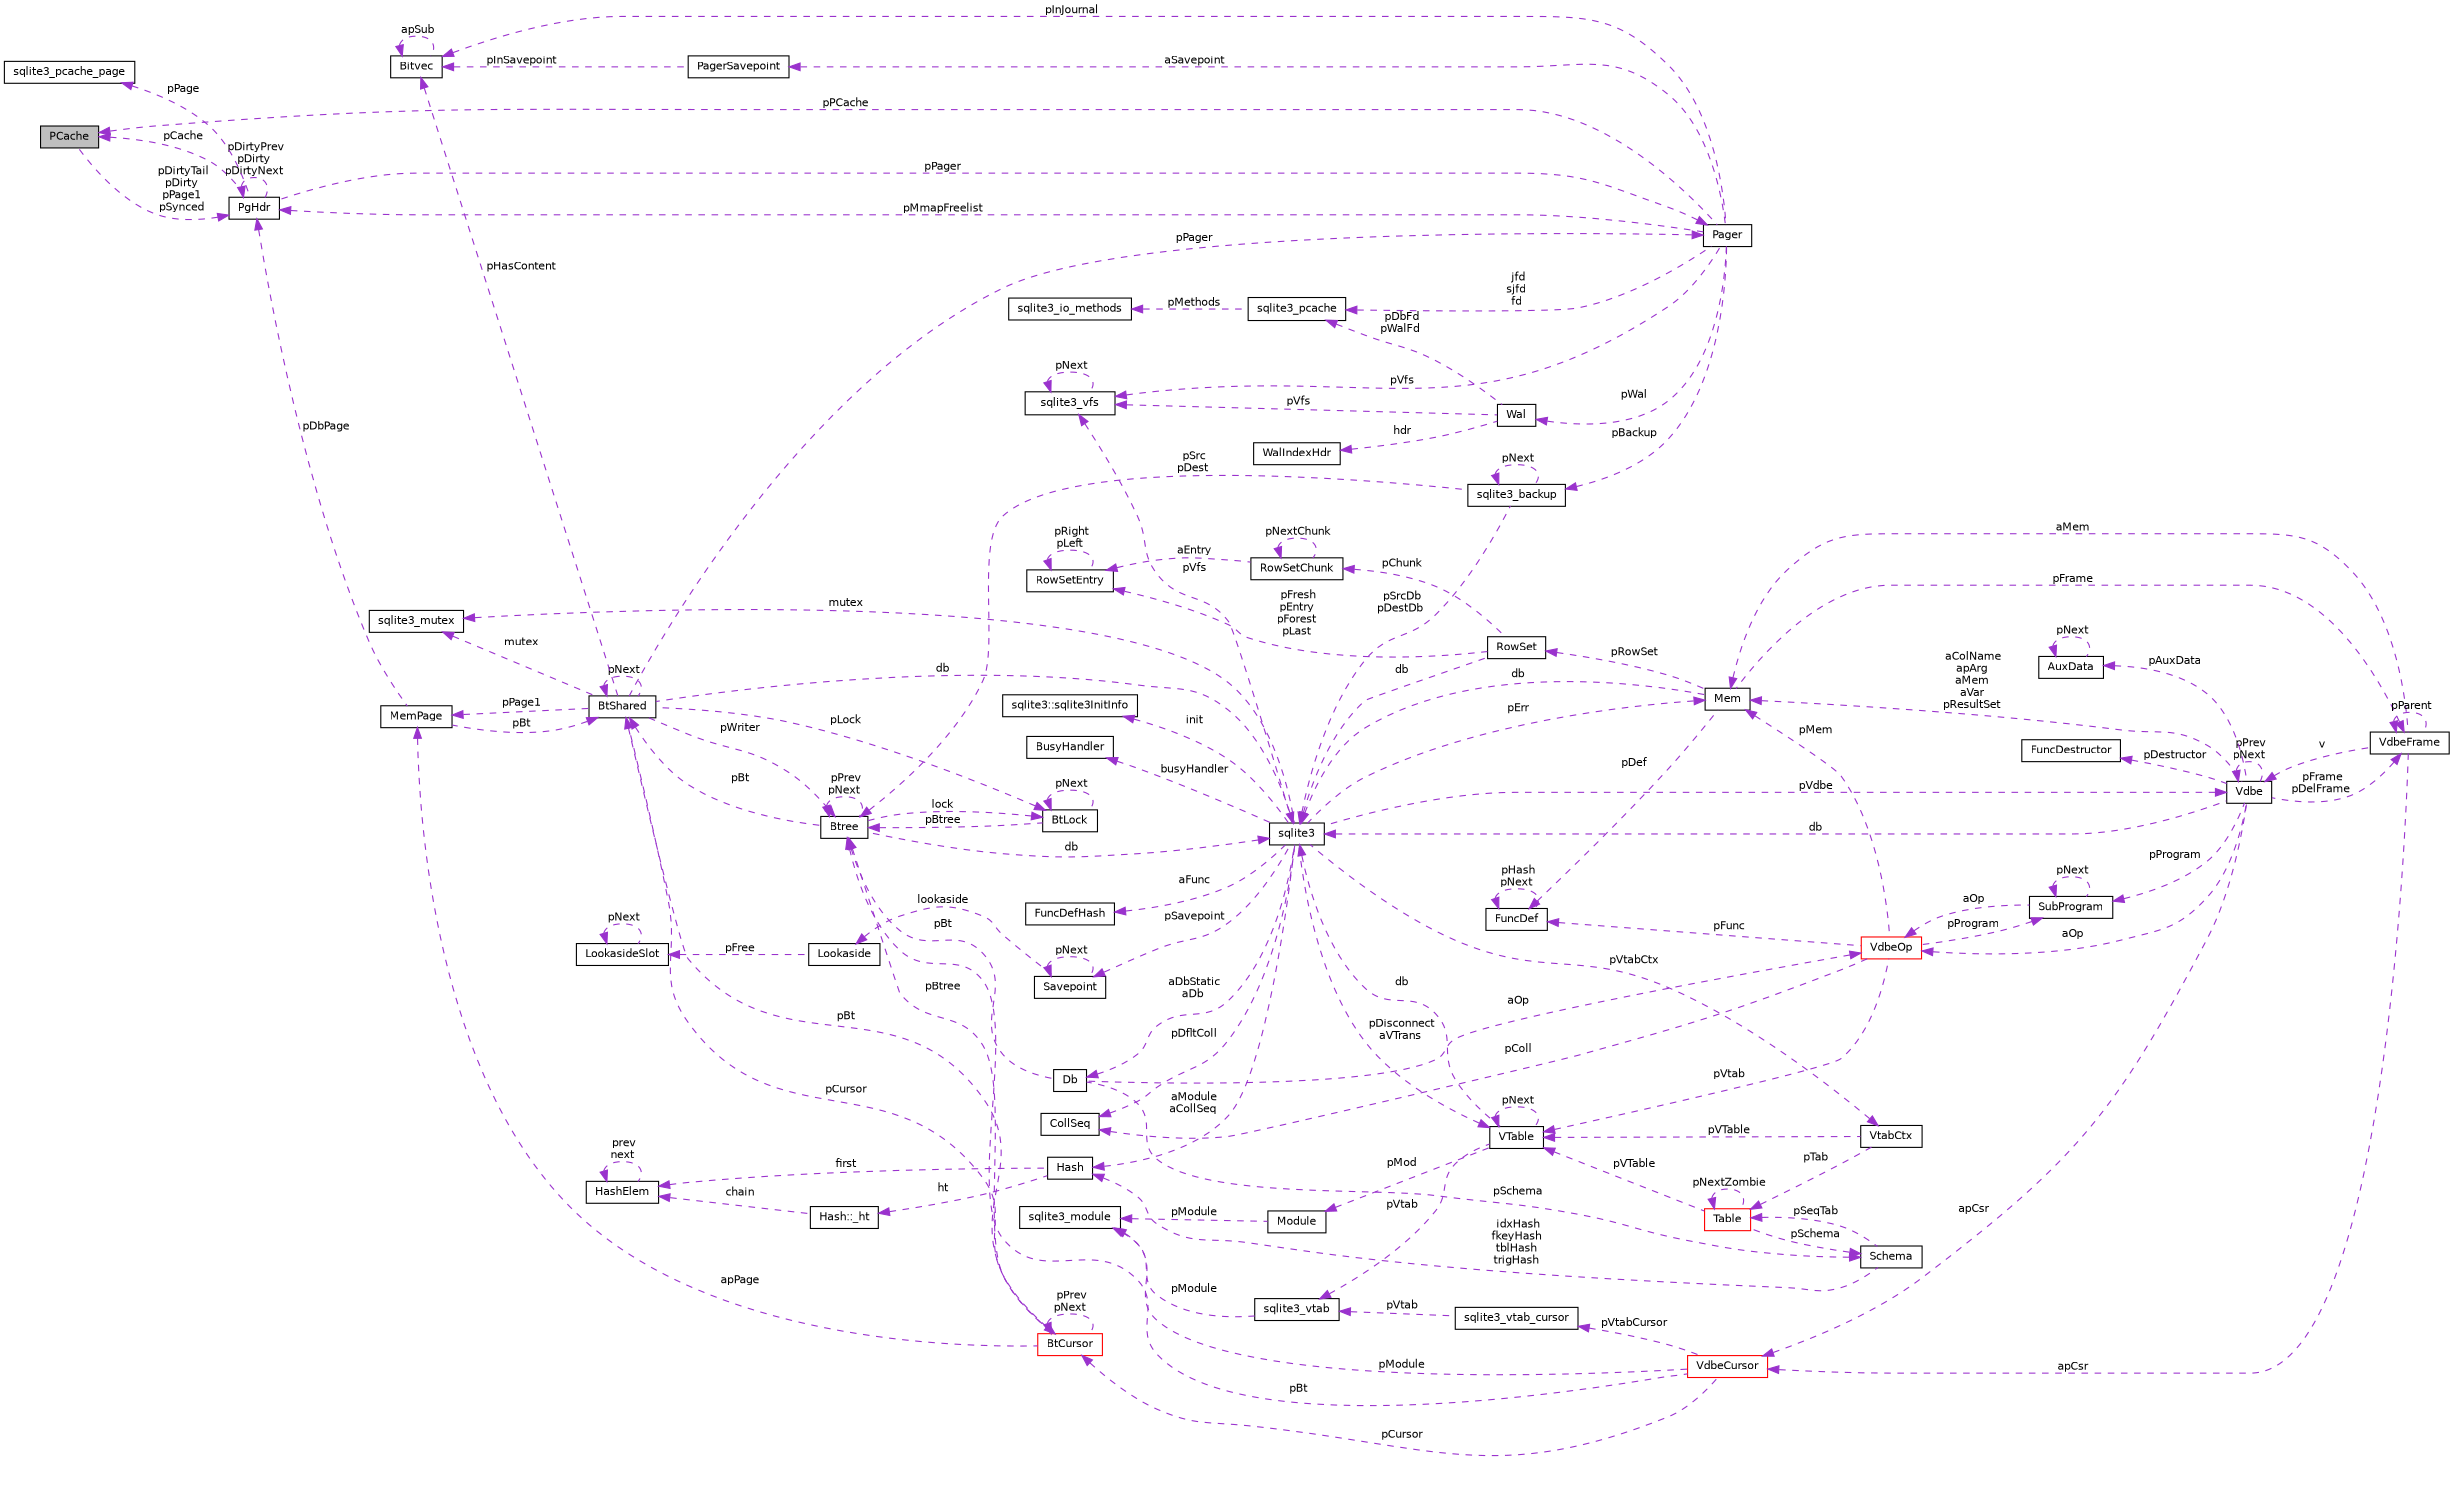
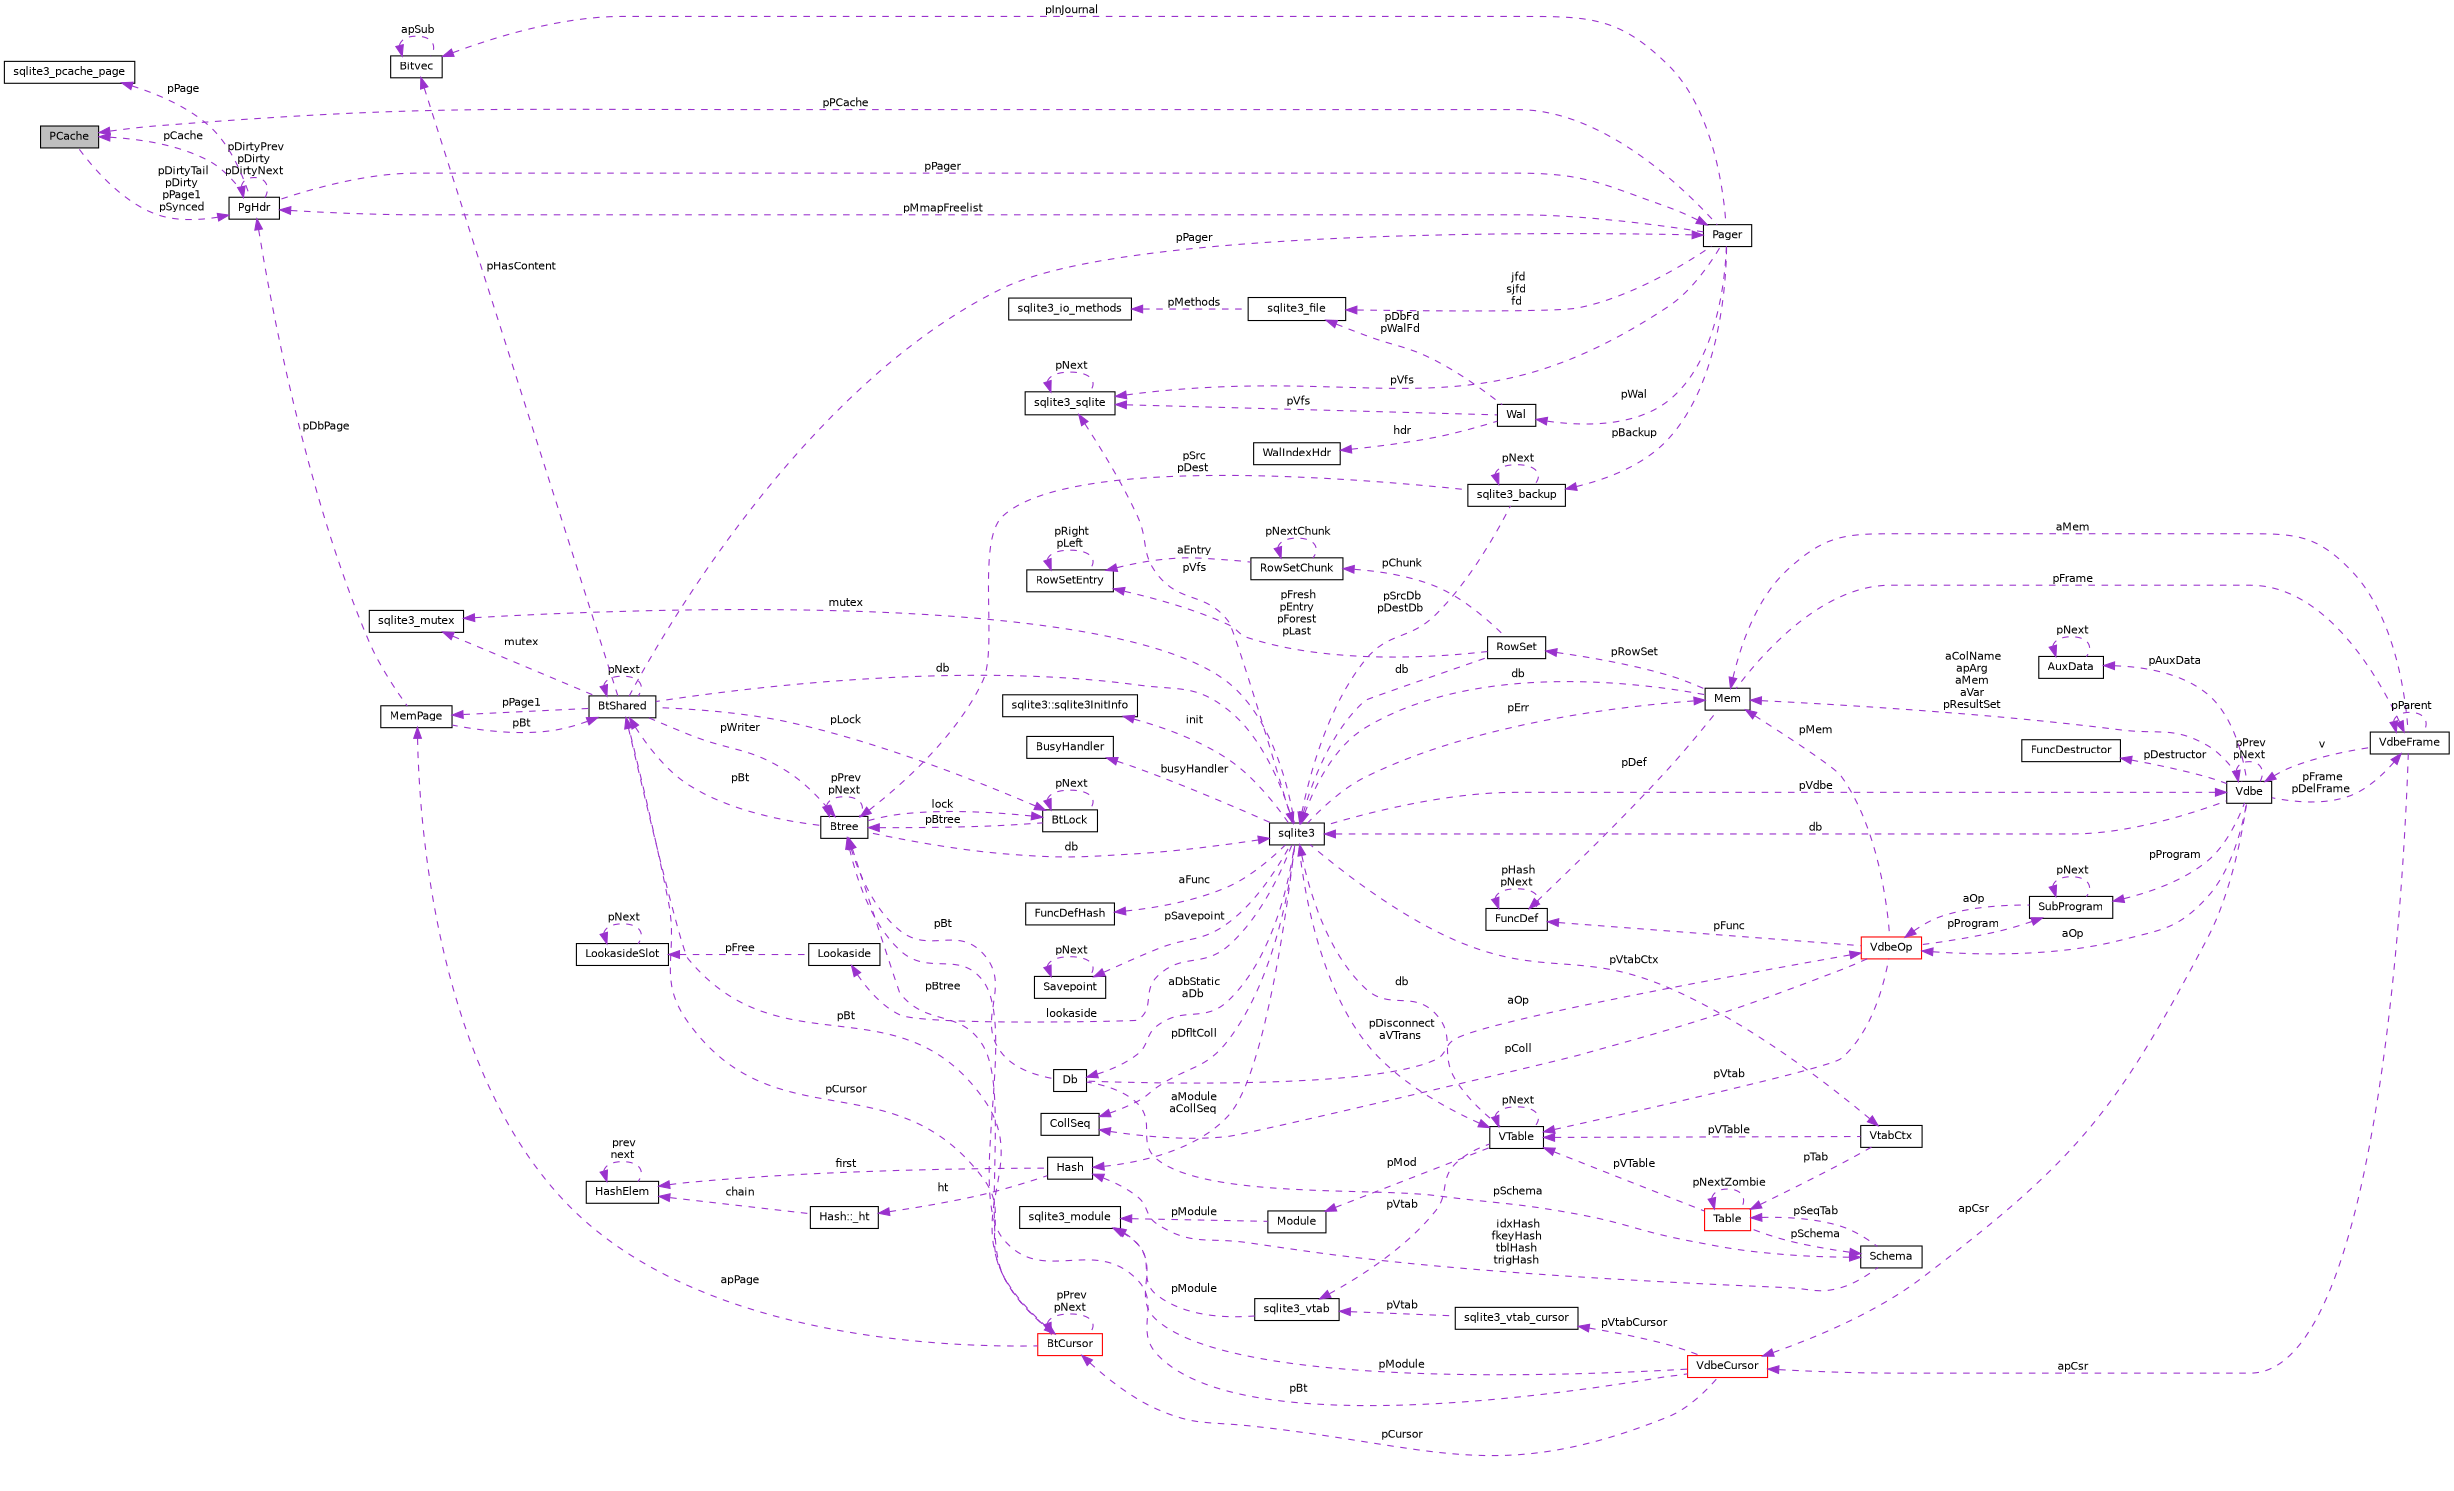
node "PagerSavepoint": removed
node "sqlite3_pcache": label "sqlite3_pcache" -> "sqlite3_file"
node "sqlite3_vfs": label "sqlite3_vfs" -> "sqlite3_sqlite"
edge "Savepoint" -> "Lookaside": now "sqlite3" -> "Lookaside"
